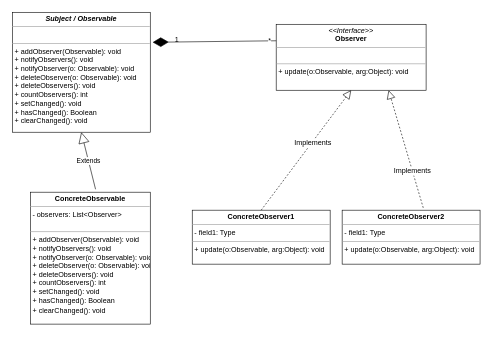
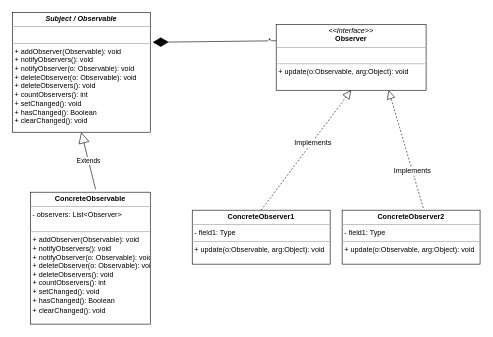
node "1": removed
